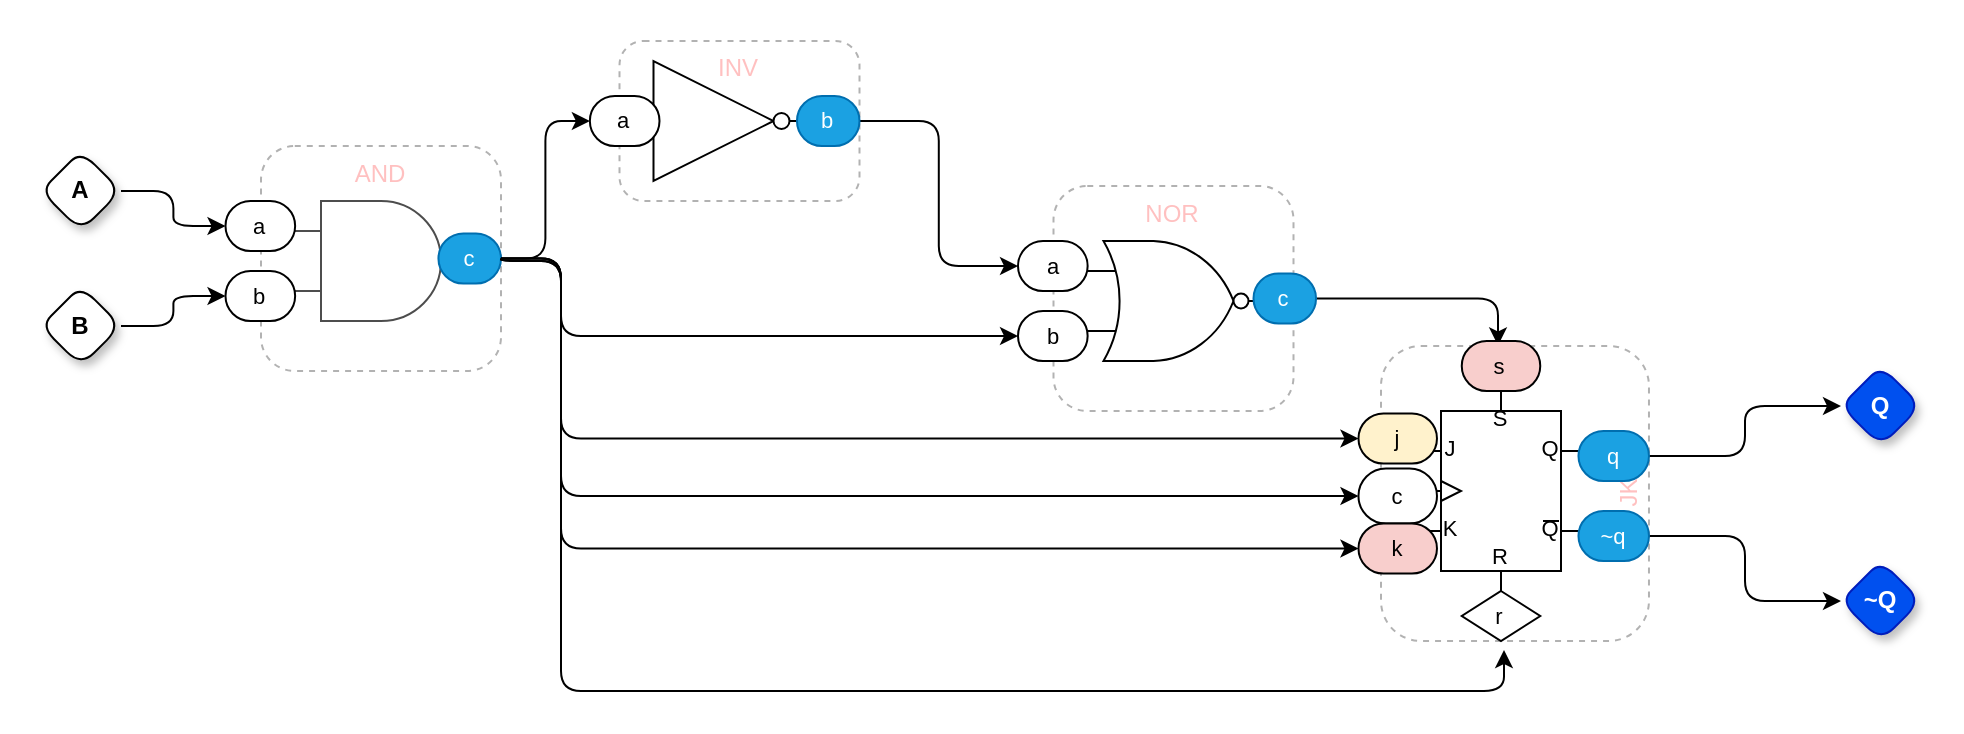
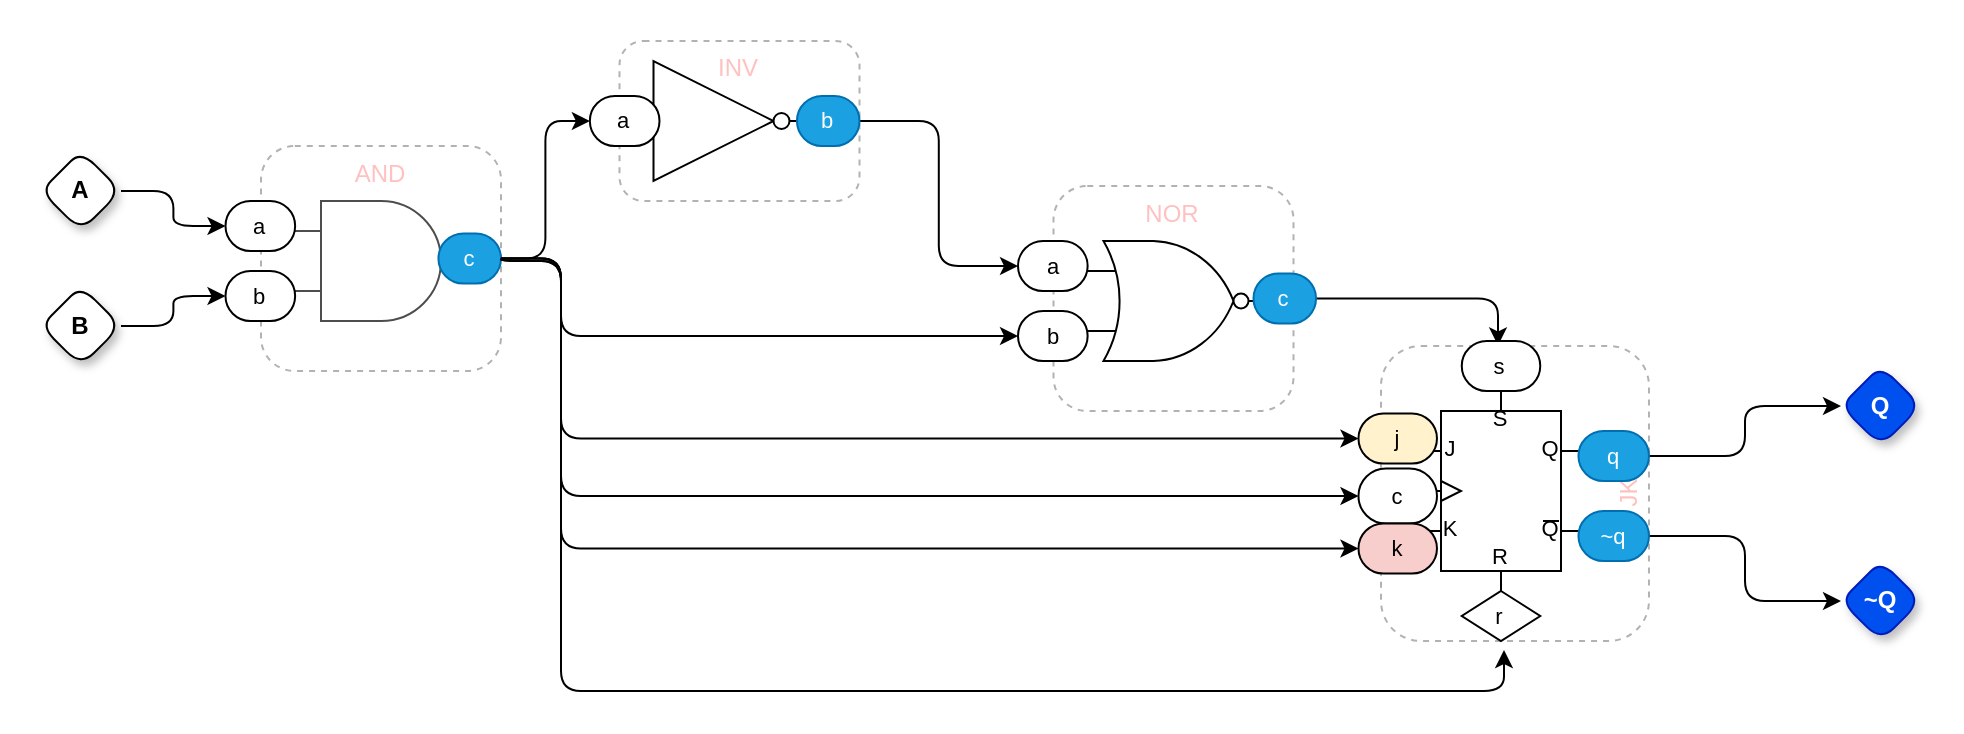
node "s": fillcolor #f8cecc -> #ffffff
